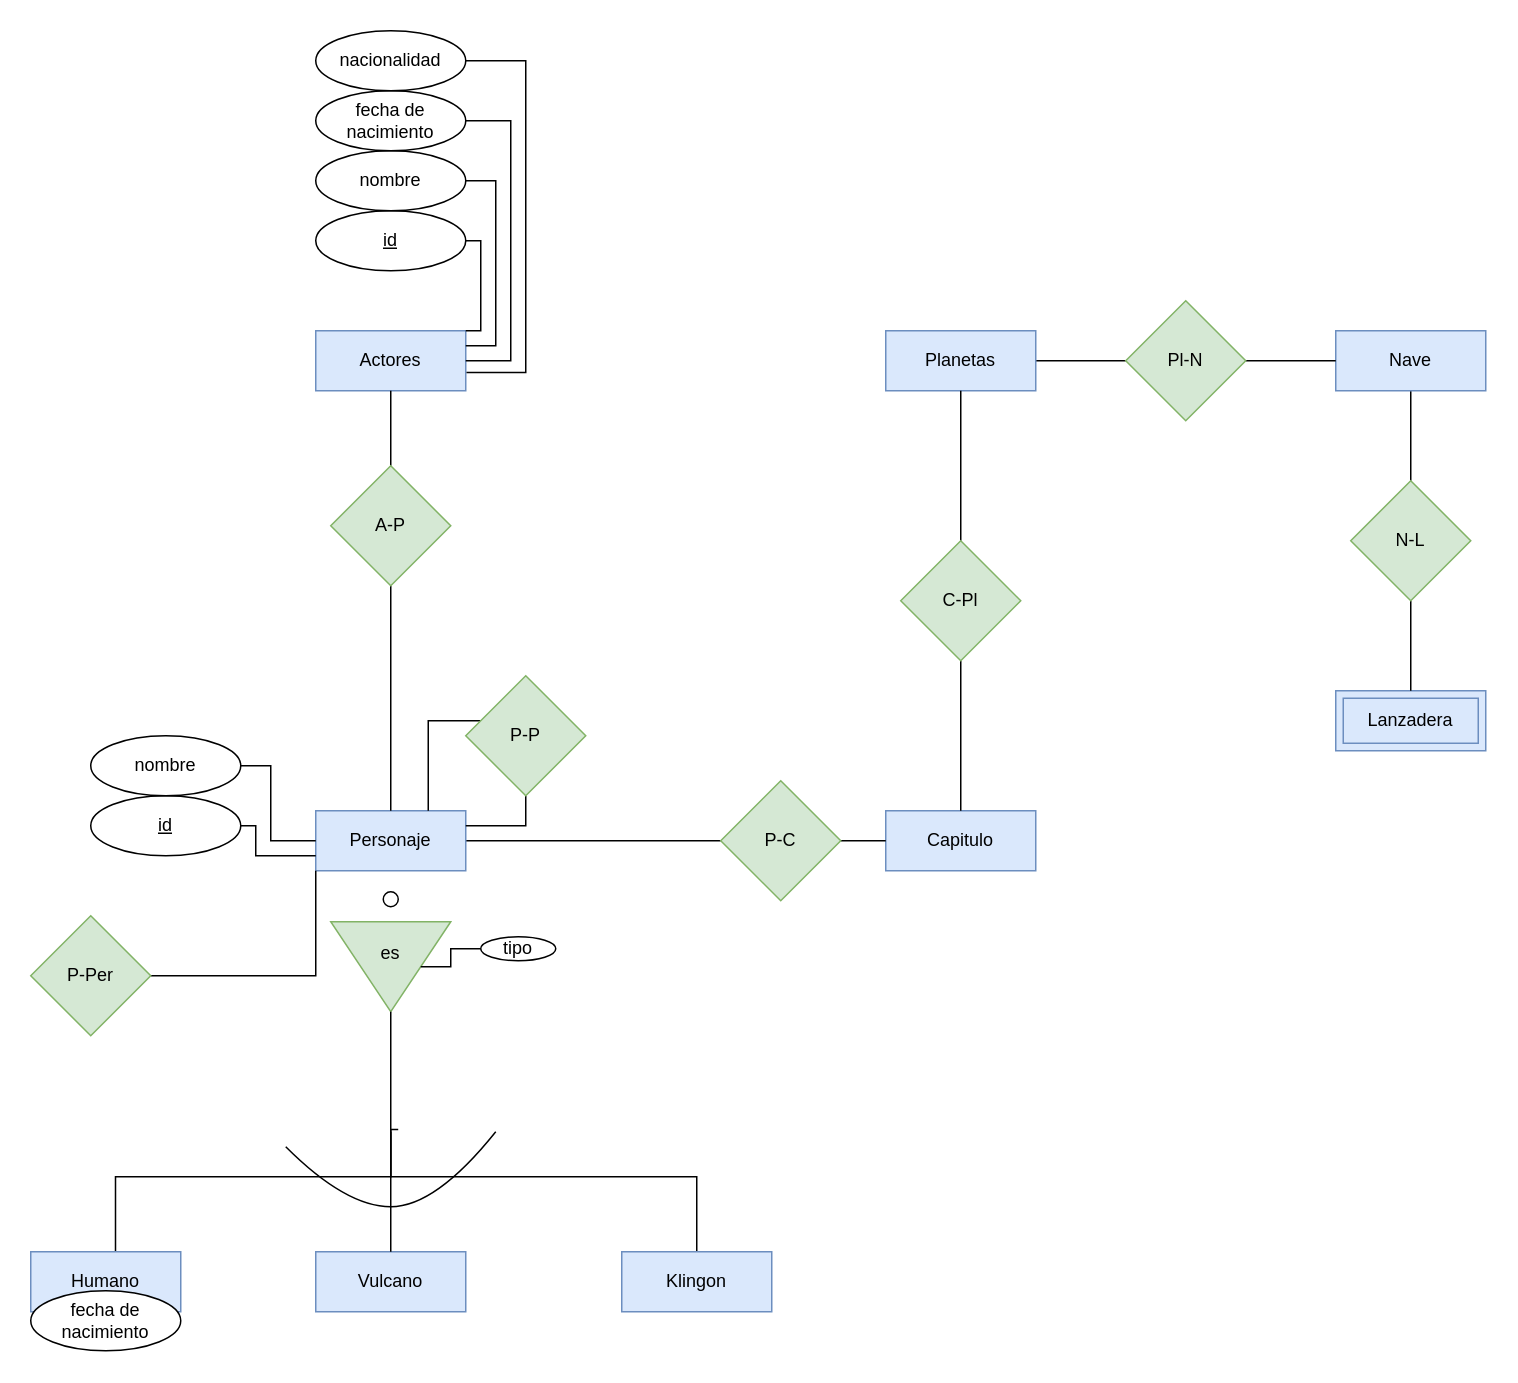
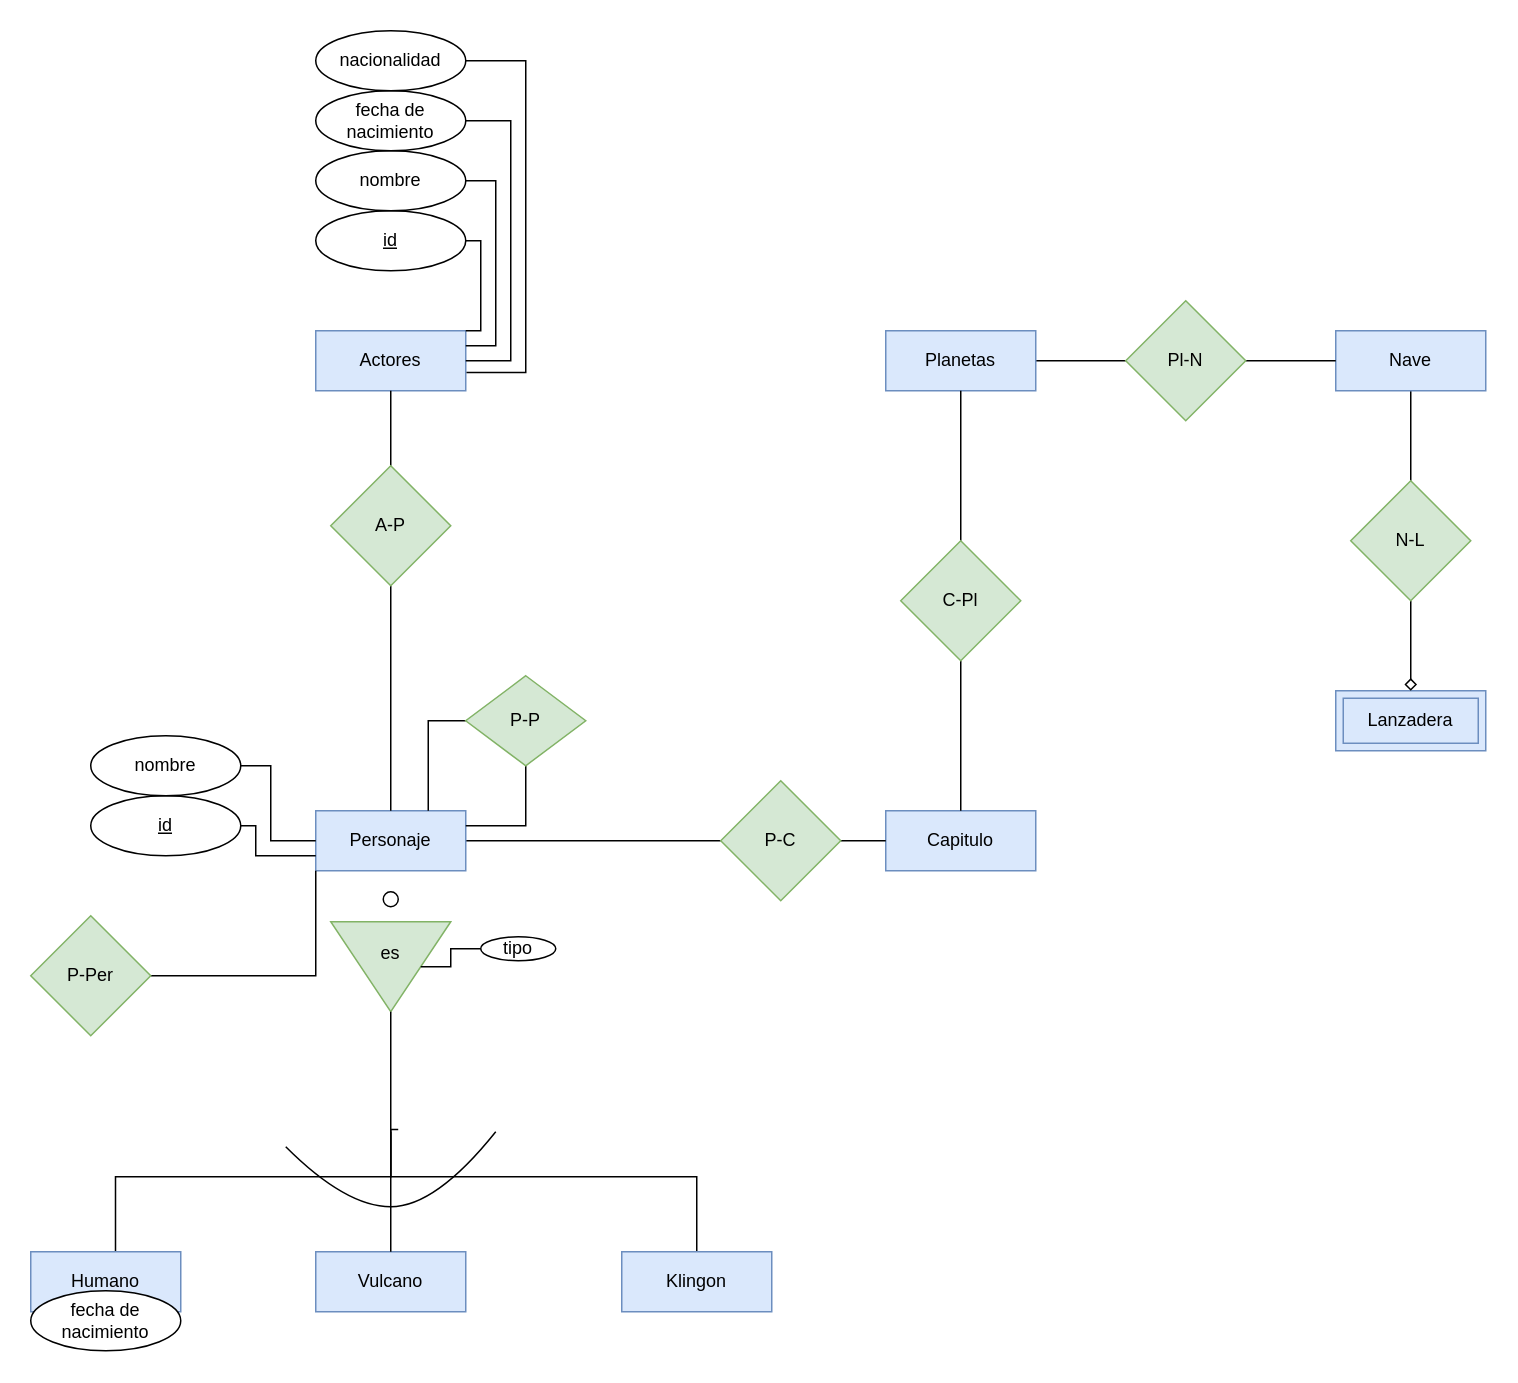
edge "N-L" -- "Lanzadera": arrowhead none -> diamond
node "P-P": size 120x120 -> 120x90
